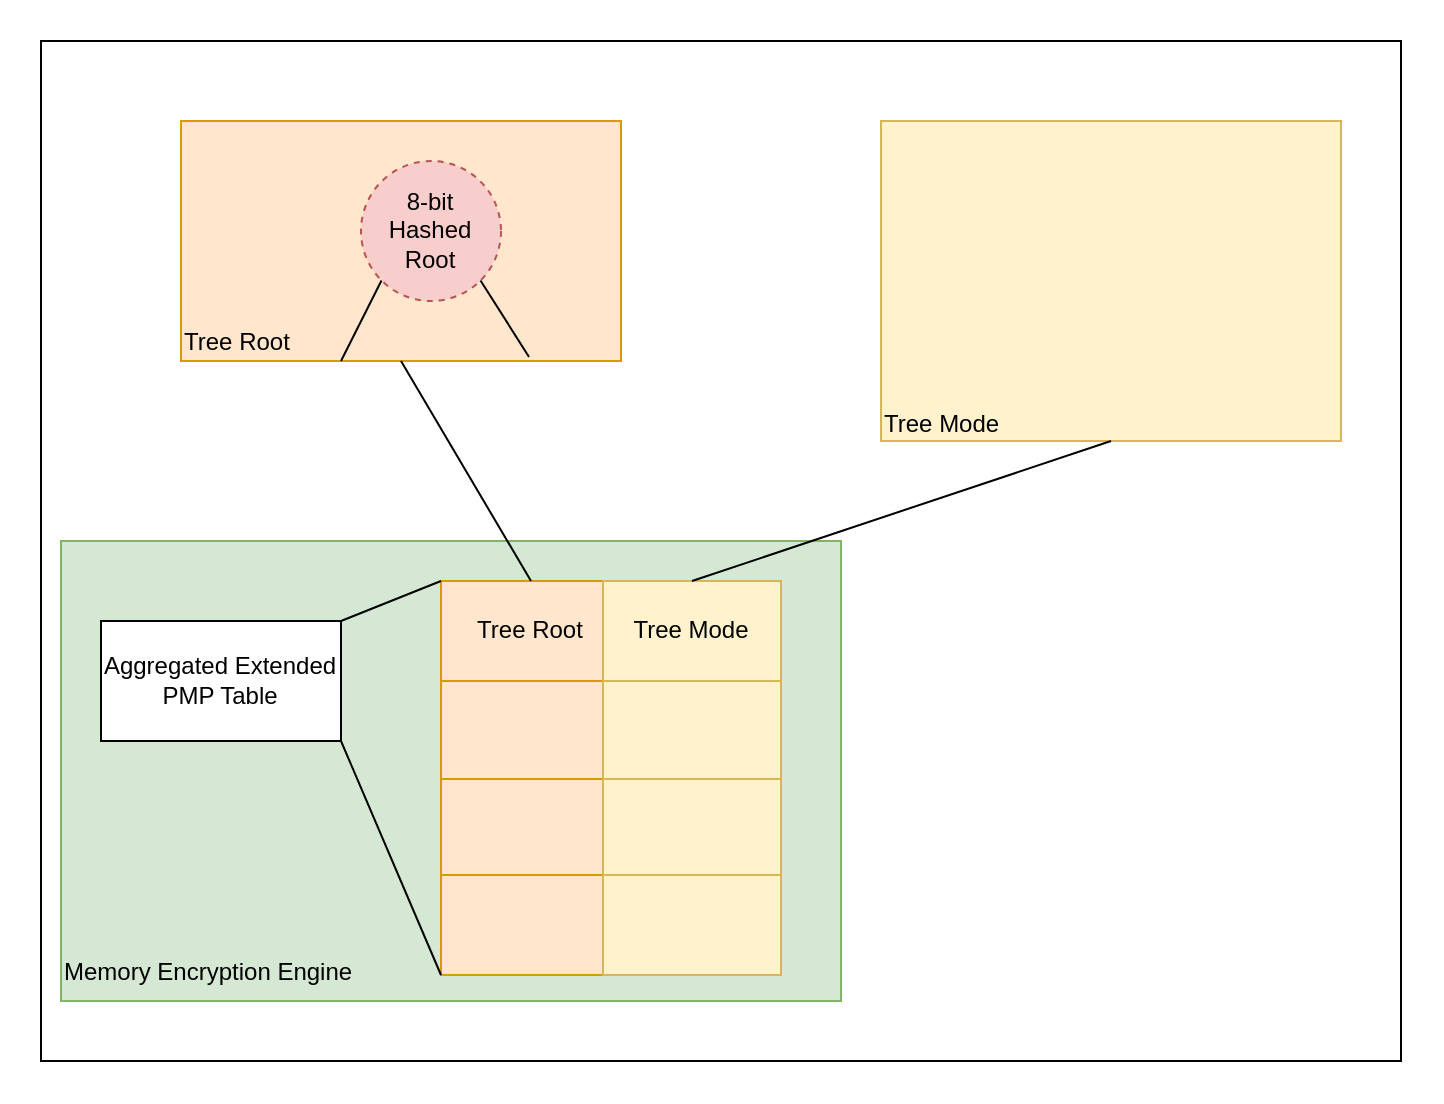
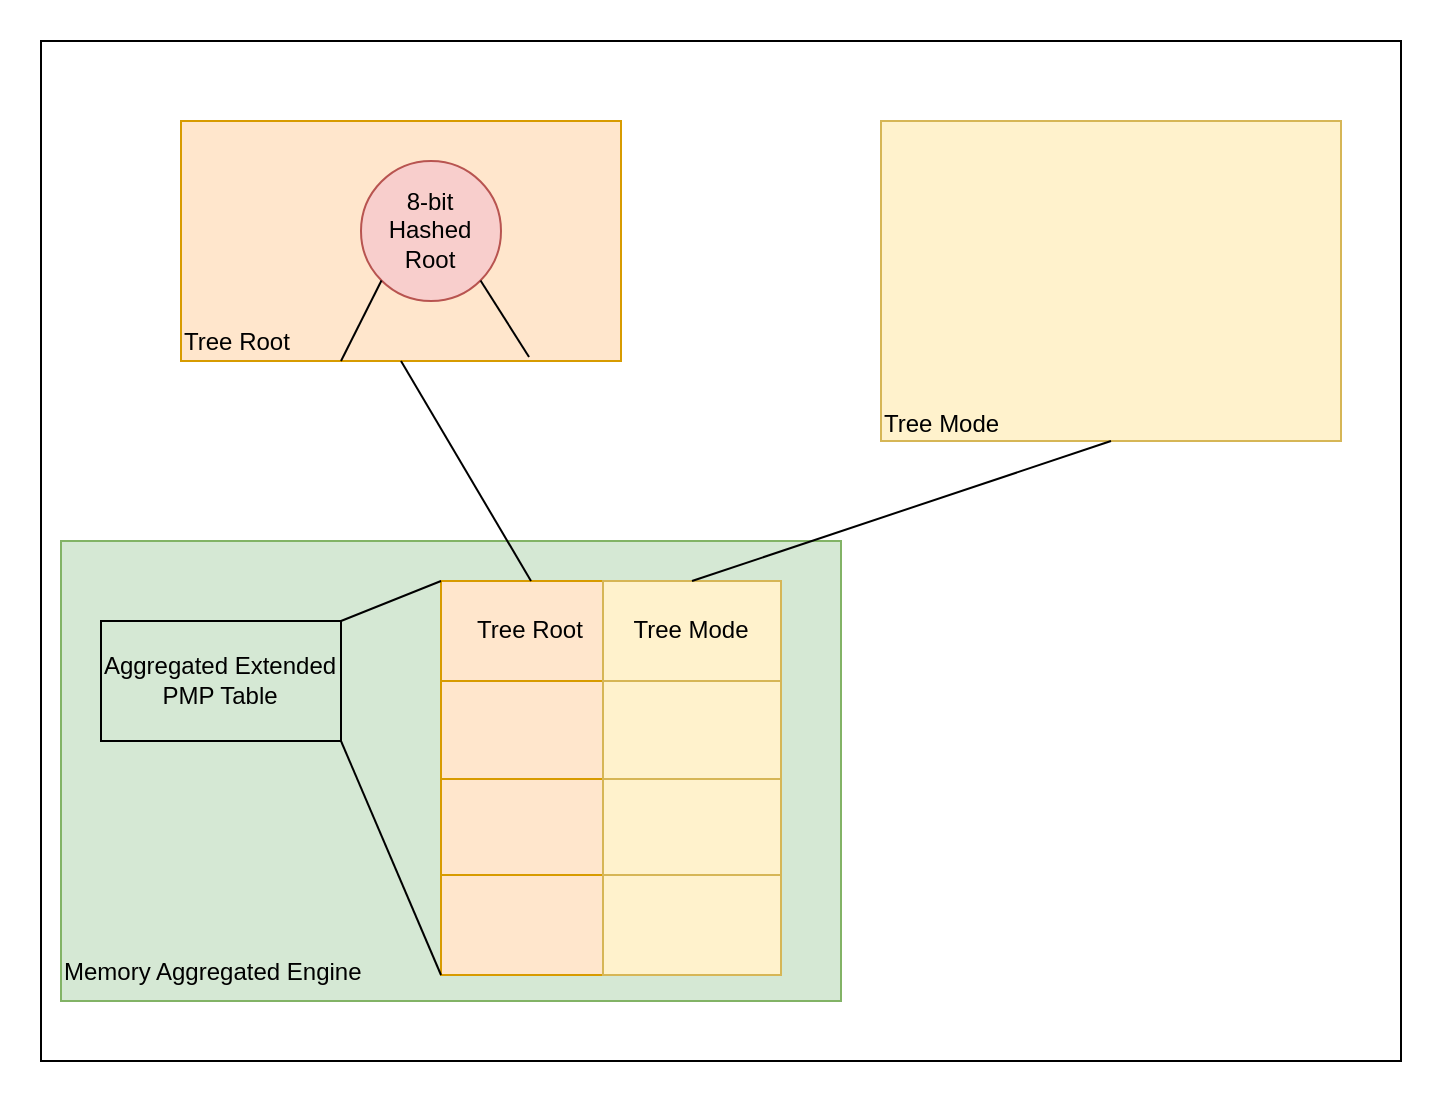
node "8-bit Hashed Root": style dashed -> solid
node "Aggregated Extended PMP Table": fillcolor #ffffff -> #d5e8d4
node "Memory Encryption Engine": label "Memory Encryption Engine" -> "Memory Aggregated Engine"
